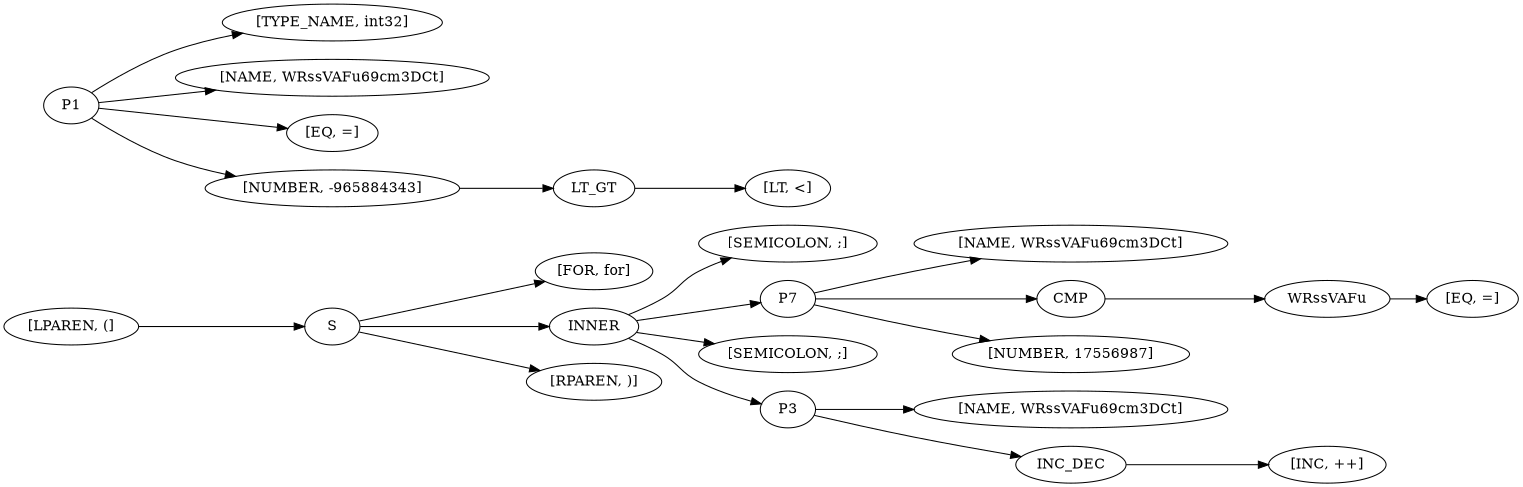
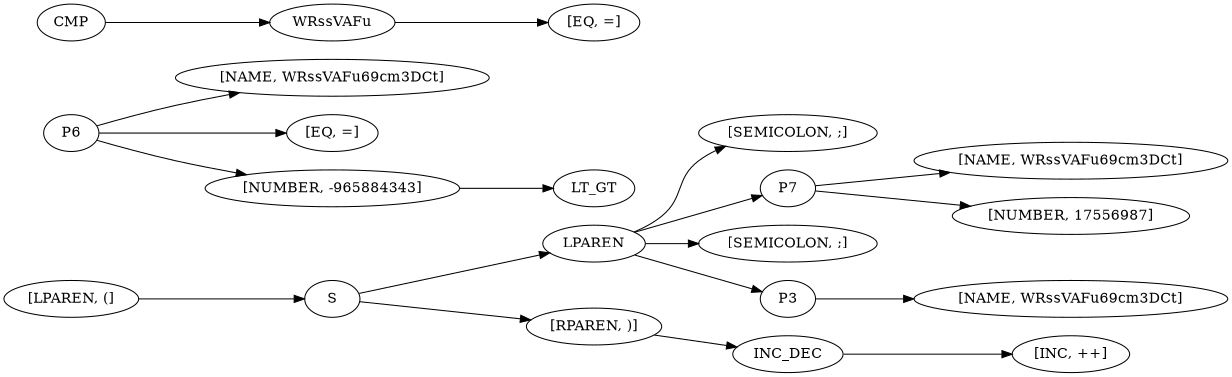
node "[TYPE_NAME, int32]": removed
node "P1": label "P1" -> "P6"
node "[LT, <]": removed
node "[FOR, for]": removed
edge "P7" -> "CMP": removed
node "INNER": label "INNER" -> "LPAREN"
edge "P3" -> "INC_DEC": now "[RPAREN, )]" -> "INC_DEC"
